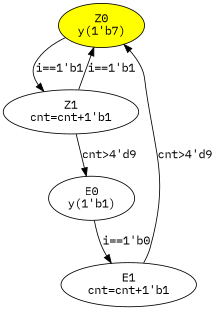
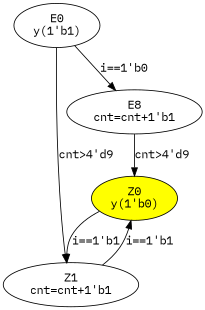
node "Z0 y(1'b7)": label "Z0 y(1'b7)" -> "Z0 y(1'b0)"
edge "Z1 cnt=cnt+1'b1" -> "E0 y(1'b1)": reversed
node "E1 cnt=cnt+1'b1": label "E1 cnt=cnt+1'b1" -> "E8 cnt=cnt+1'b1"
